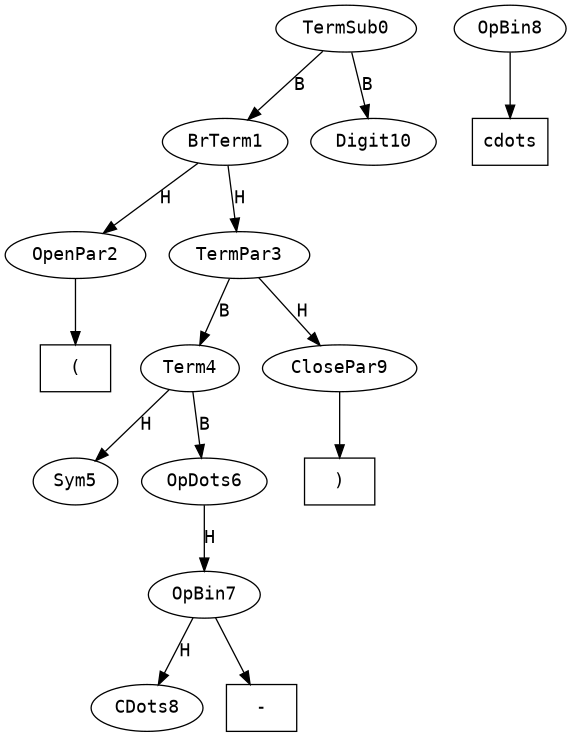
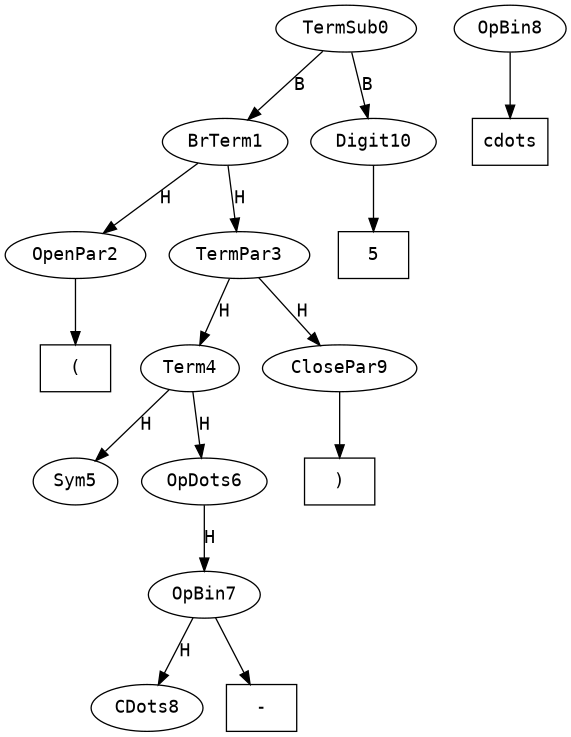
node "5": added
edge "TermPar3" -> "Term4": label "B" -> "H"
edge "Term4" -> "OpDots6": label "B" -> "H"
